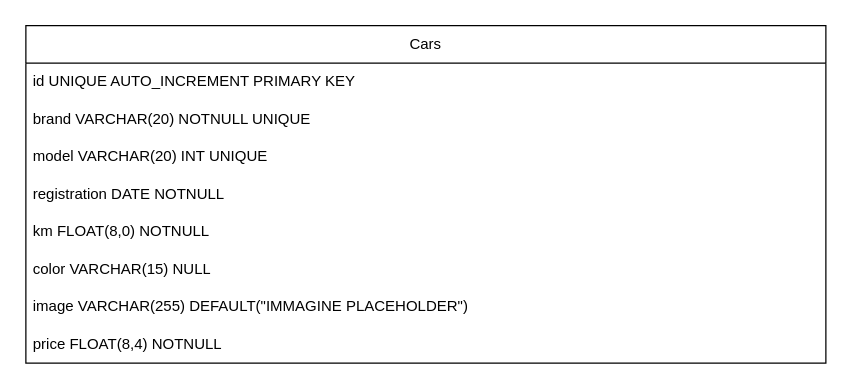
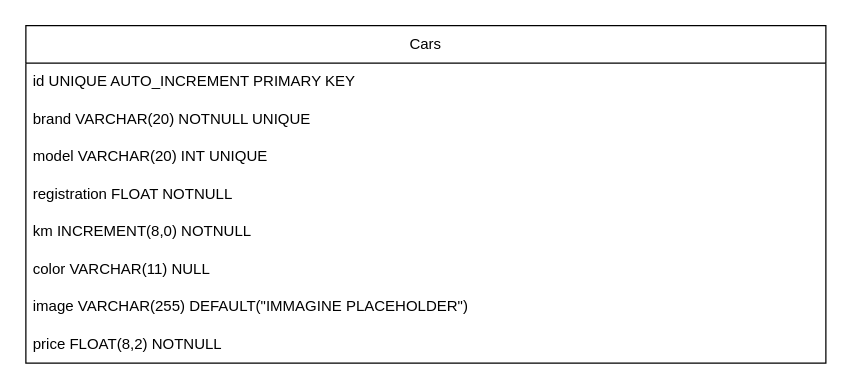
node "registration DATE NOTNULL": label "registration DATE NOTNULL" -> "registration FLOAT NOTNULL"
node "km FLOAT(8,0) NOTNULL": label "km FLOAT(8,0) NOTNULL" -> "km INCREMENT(8,0) NOTNULL"
node "color VARCHAR(15) NULL": label "color VARCHAR(15) NULL" -> "color VARCHAR(11) NULL"
node "price FLOAT(8,4) NOTNULL": label "price FLOAT(8,4) NOTNULL" -> "price FLOAT(8,2) NOTNULL"
